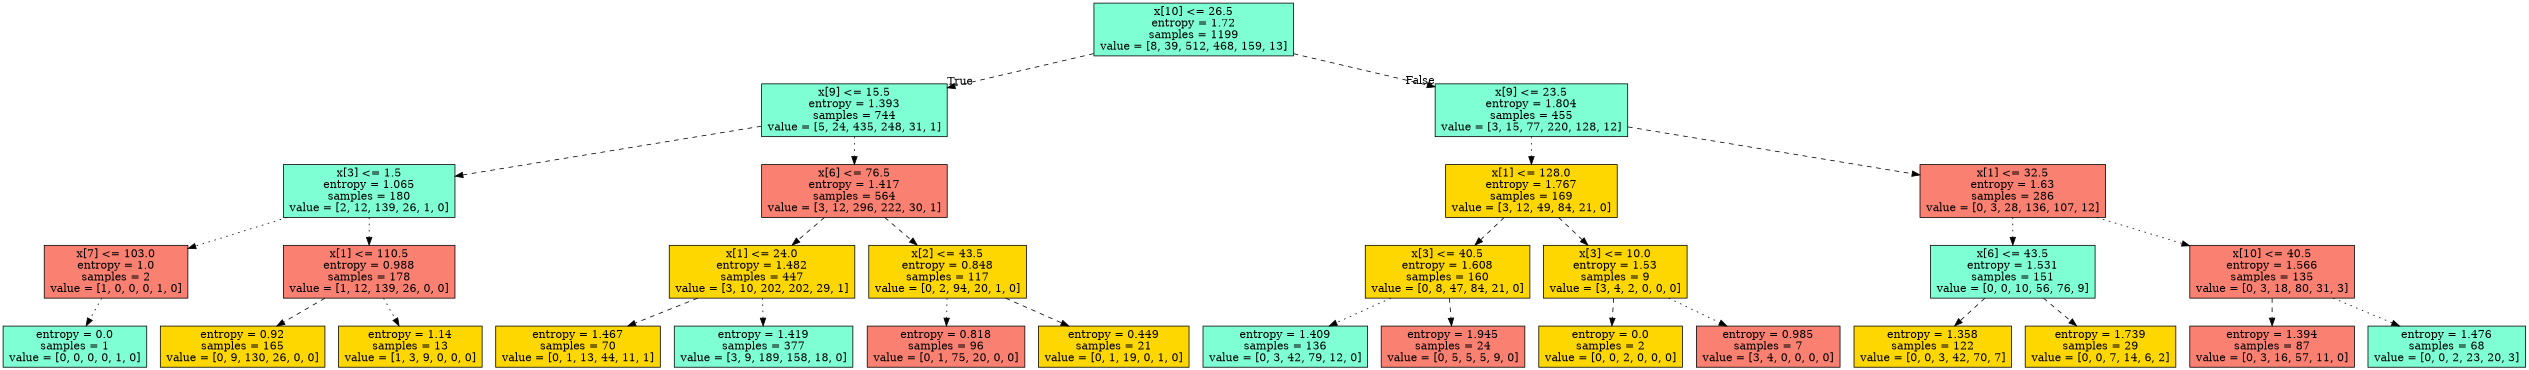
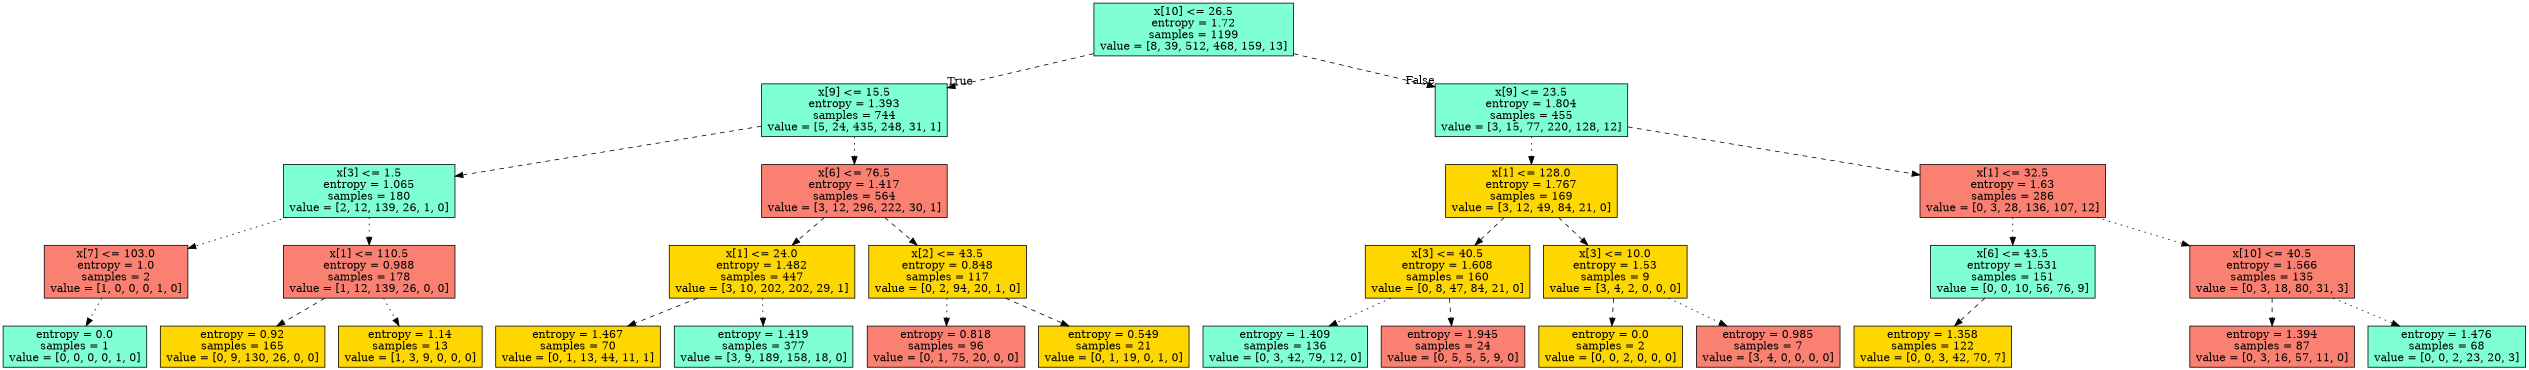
node "entropy = 0.449 samples = 21 value = [0, 1, 19, 0, 1, 0]": label "entropy = 0.449 samples = 21 value = [0, 1, 19, 0, 1, 0]" -> "entropy = 0.549 samples = 21 value = [0, 1, 19, 0, 1, 0]"
node "entropy = 1.739 samples = 29 value = [0, 0, 7, 14, 6, 2]": removed
